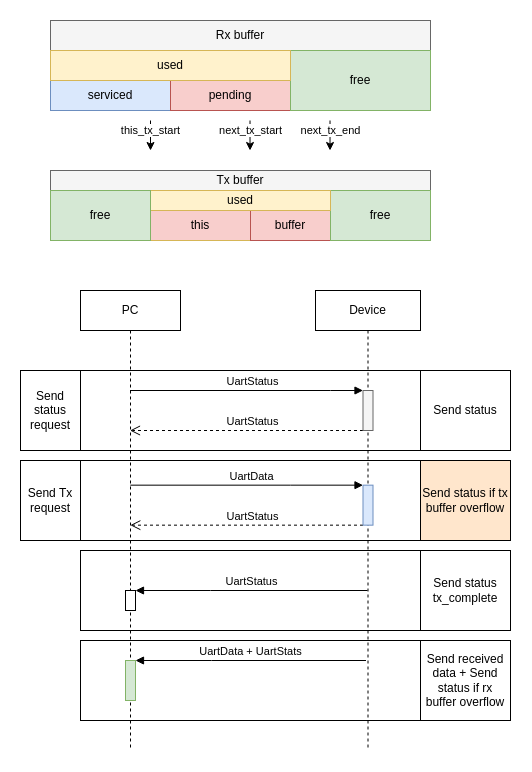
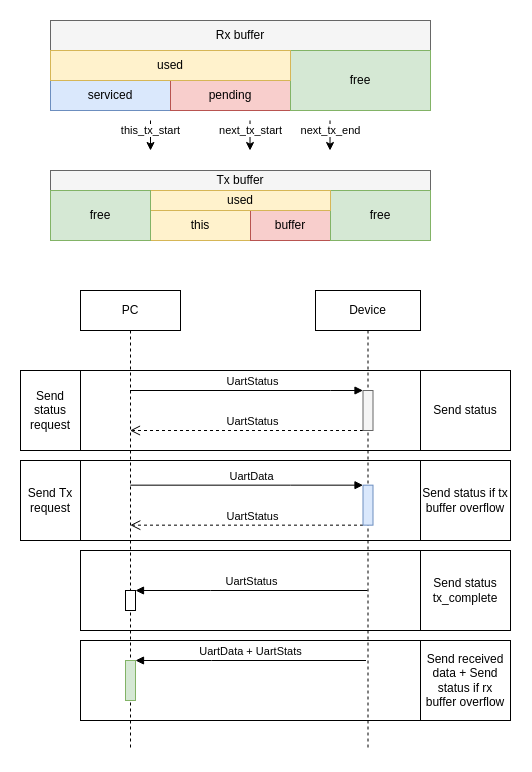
node "this": fillcolor #f8cecc -> #fff2cc
node "Send status if tx buffer overflow": fillcolor #ffe6cc -> #ffffff
